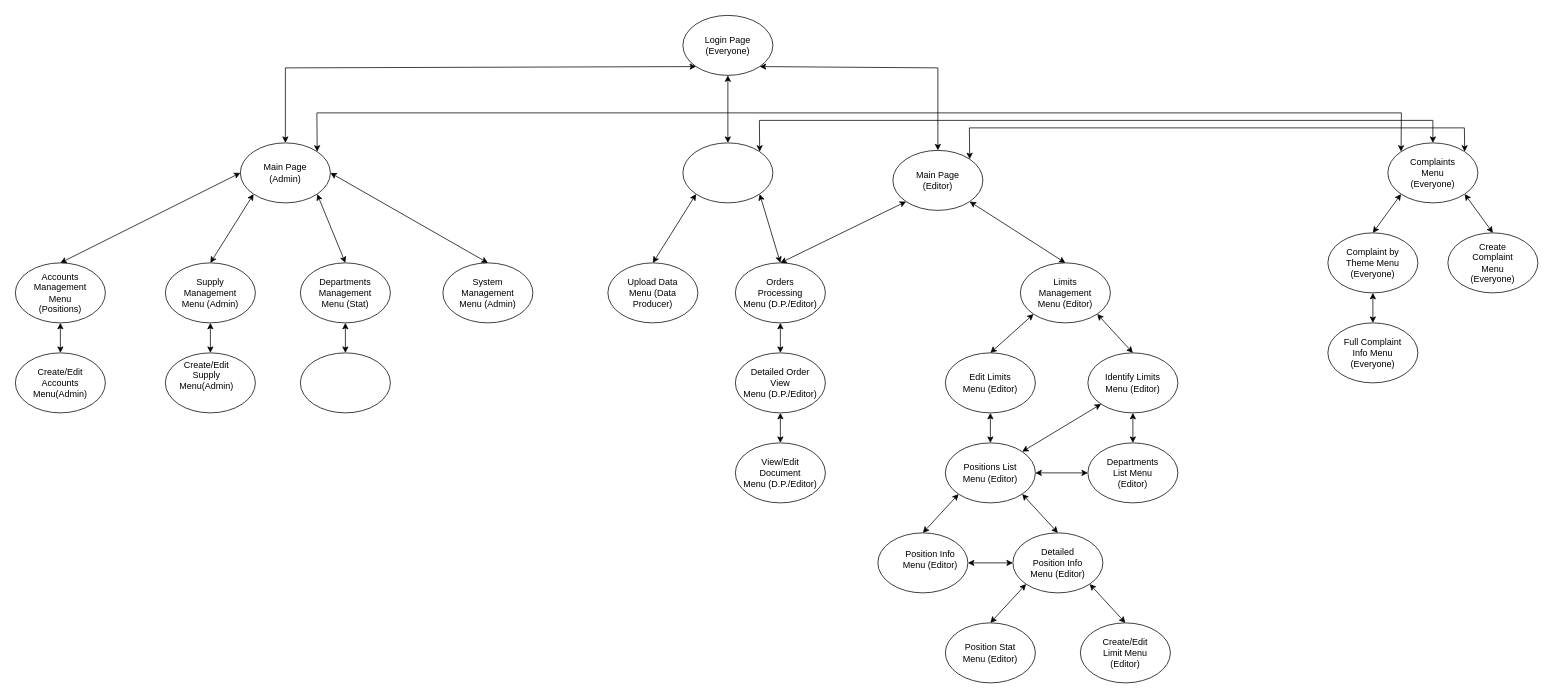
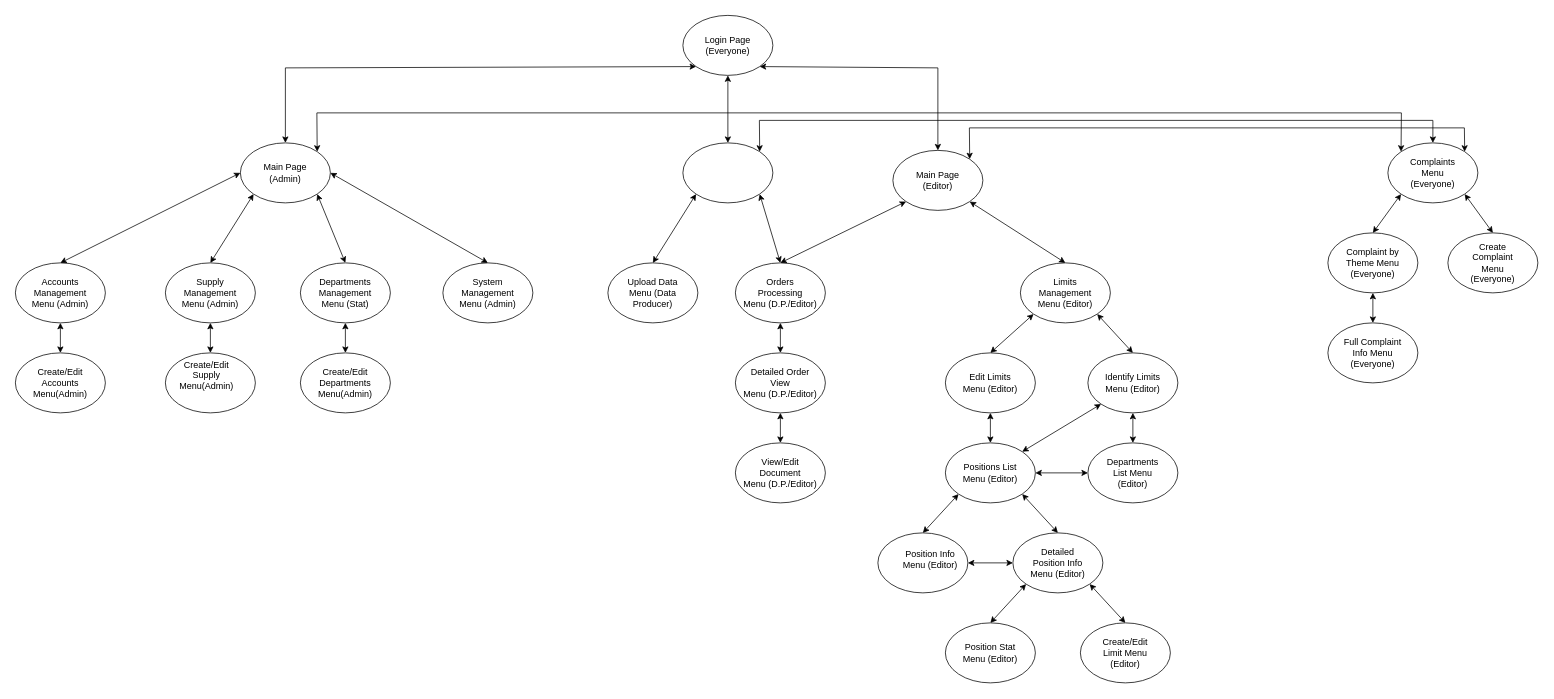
node "Accounts Management Menu (Positions)": label "Accounts Management Menu (Positions)" -> "Accounts Management Menu (Admin)"
node "Create/Edit Departments Menu(Admin)": added
